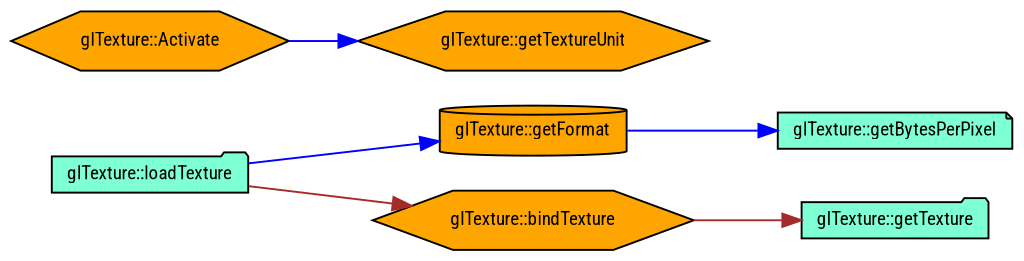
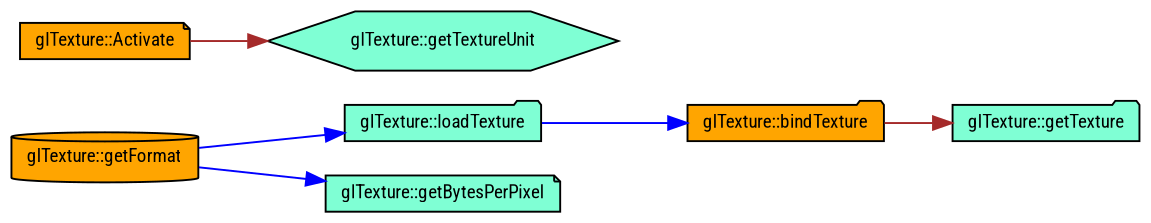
node "glTexture::Activate": shape hexagon -> note
edge "glTexture::Activate" -> "glTexture::getTextureUnit": color blue -> brown
node "glTexture::getTextureUnit": fillcolor orange -> aquamarine
edge "glTexture::loadTexture" -> "glTexture::getFormat": reversed
edge "glTexture::loadTexture" -> "glTexture::bindTexture": color brown -> blue
node "glTexture::bindTexture": shape hexagon -> folder
